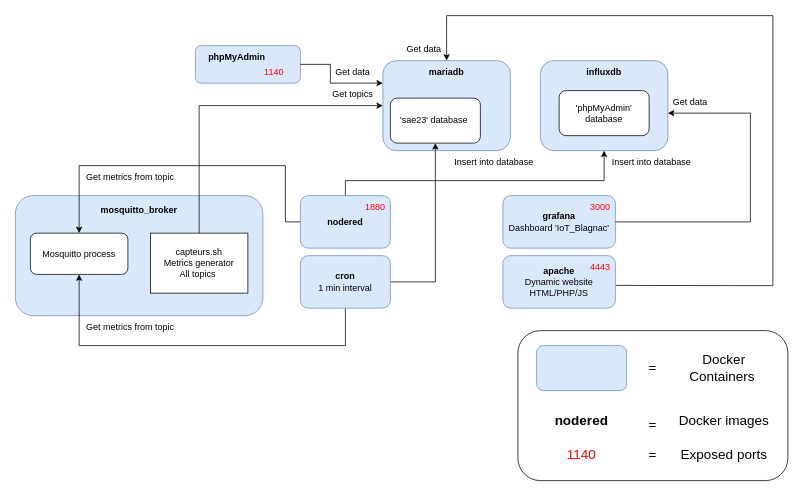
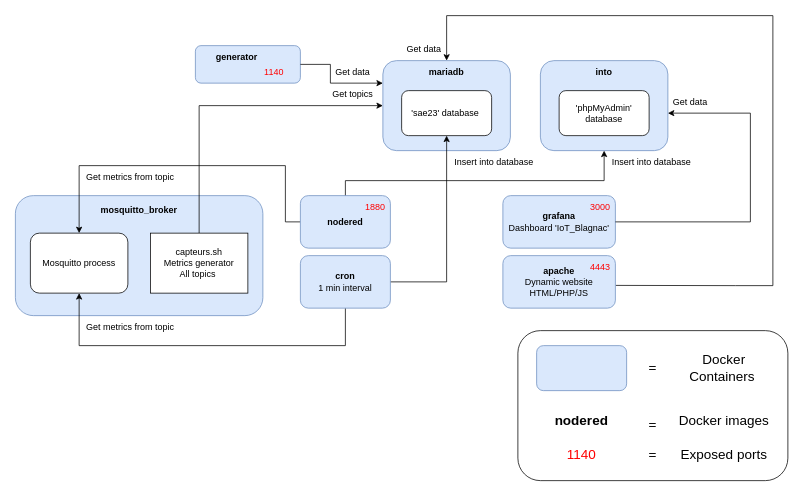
node "phpMyAdmin": label "phpMyAdmin" -> "generator"
node "influxdb": label "influxdb" -> "into"
node "'sae23' database": moved (435, 120) -> (447, 113)
node "Mosquitto process": size 98x41 -> 98x60
